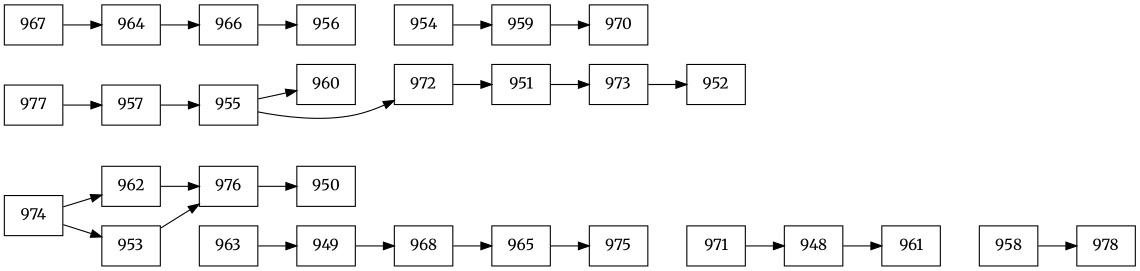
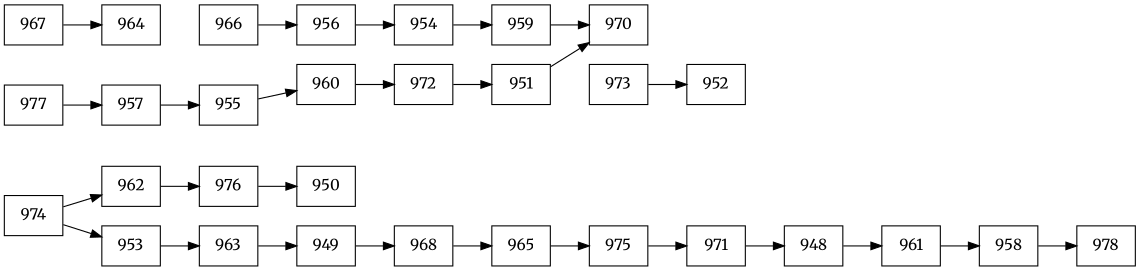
edge "964" -> "966": removed
edge "956" -> "954": added
edge "951" -> "973": now "951" -> "970"
edge "955" -> "972": now "960" -> "972"
edge "953" -> "976": now "953" -> "963"
edge "975" -> "971": added
edge "961" -> "958": added
